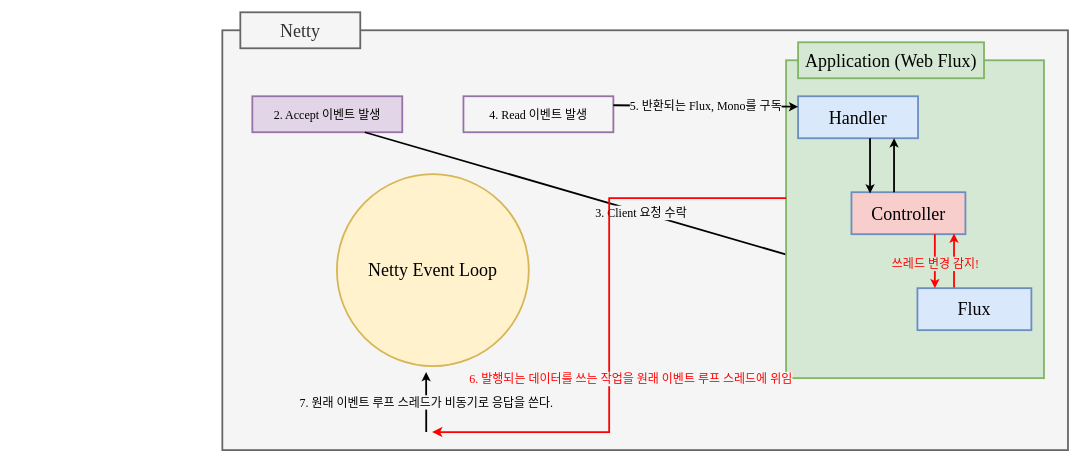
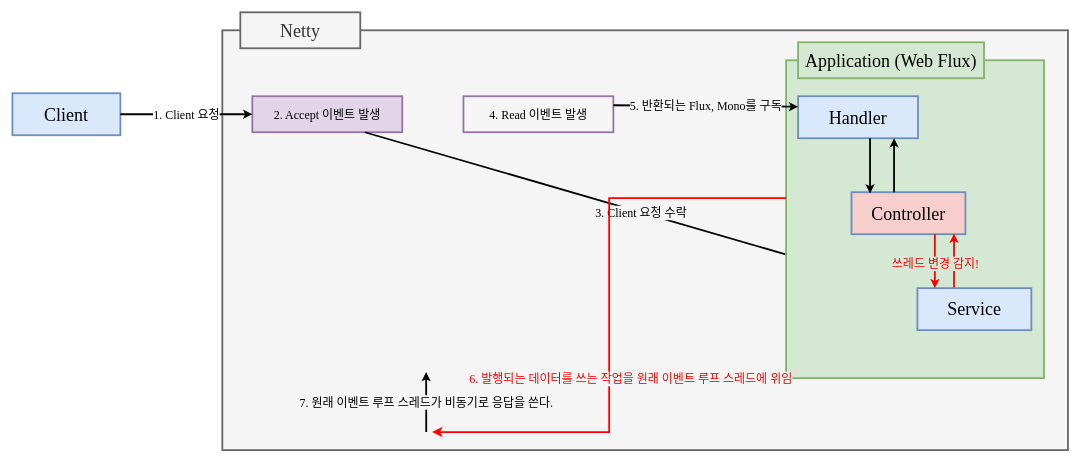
node "Client": added
edge "Client" -> "2. Accept 이벤트 발생": added, label "1. Client 요청"
node "Netty Event Loop": removed
node "Flux": label "Flux" -> "Service"
